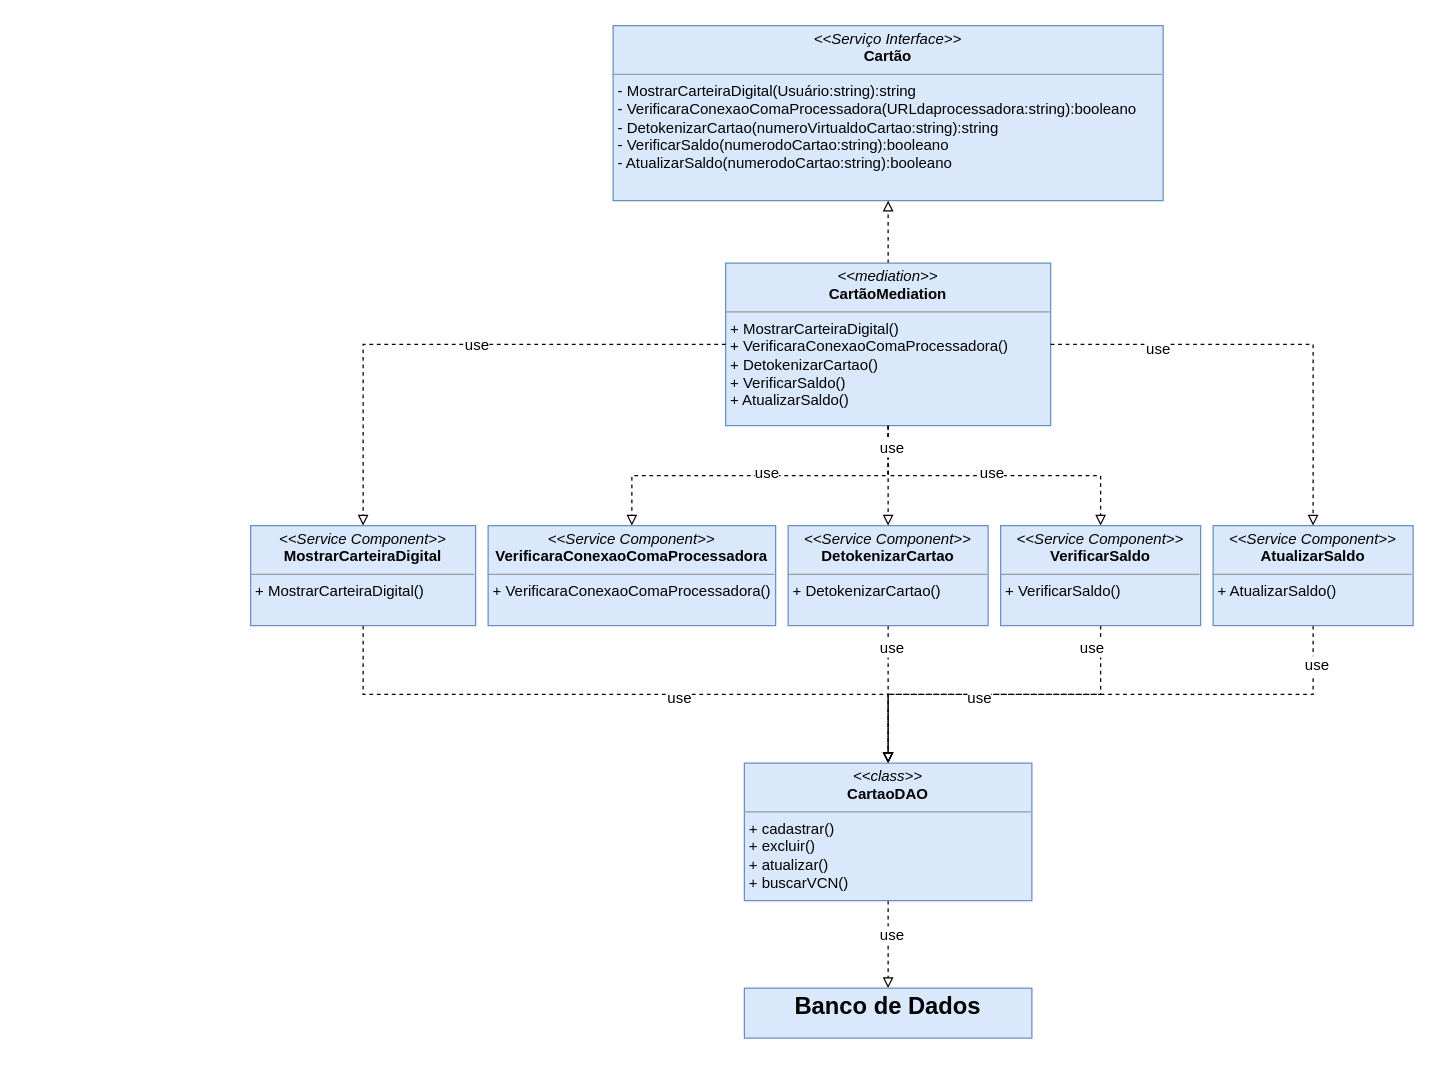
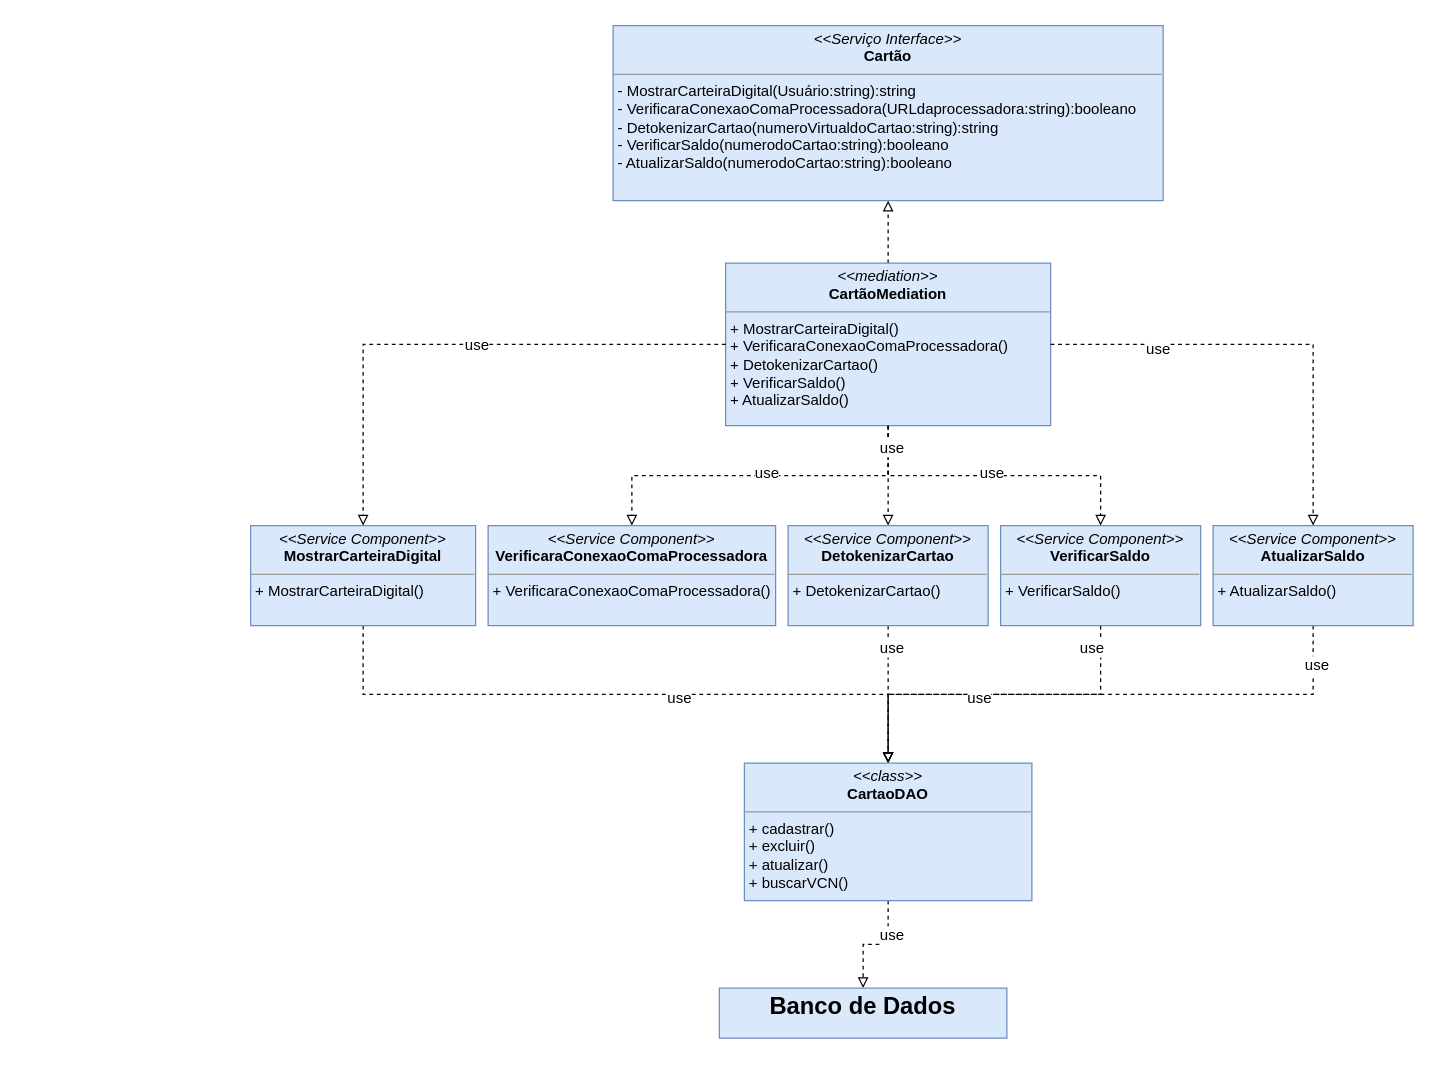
node "Banco de Dados": moved (888, 1013) -> (863, 1013)
